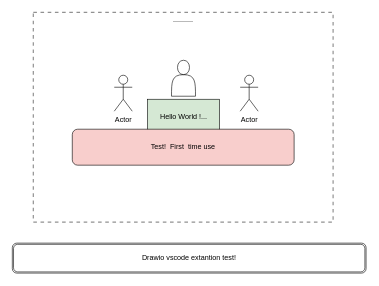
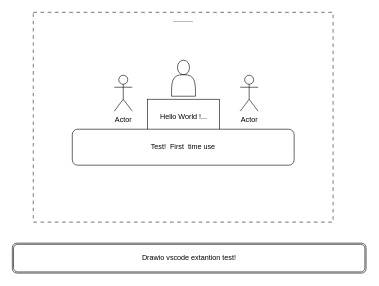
node "Hello World !...": fillcolor #d5e8d4 -> #ffffff
node "Test! First time use": fillcolor #f8cecc -> #ffffff
